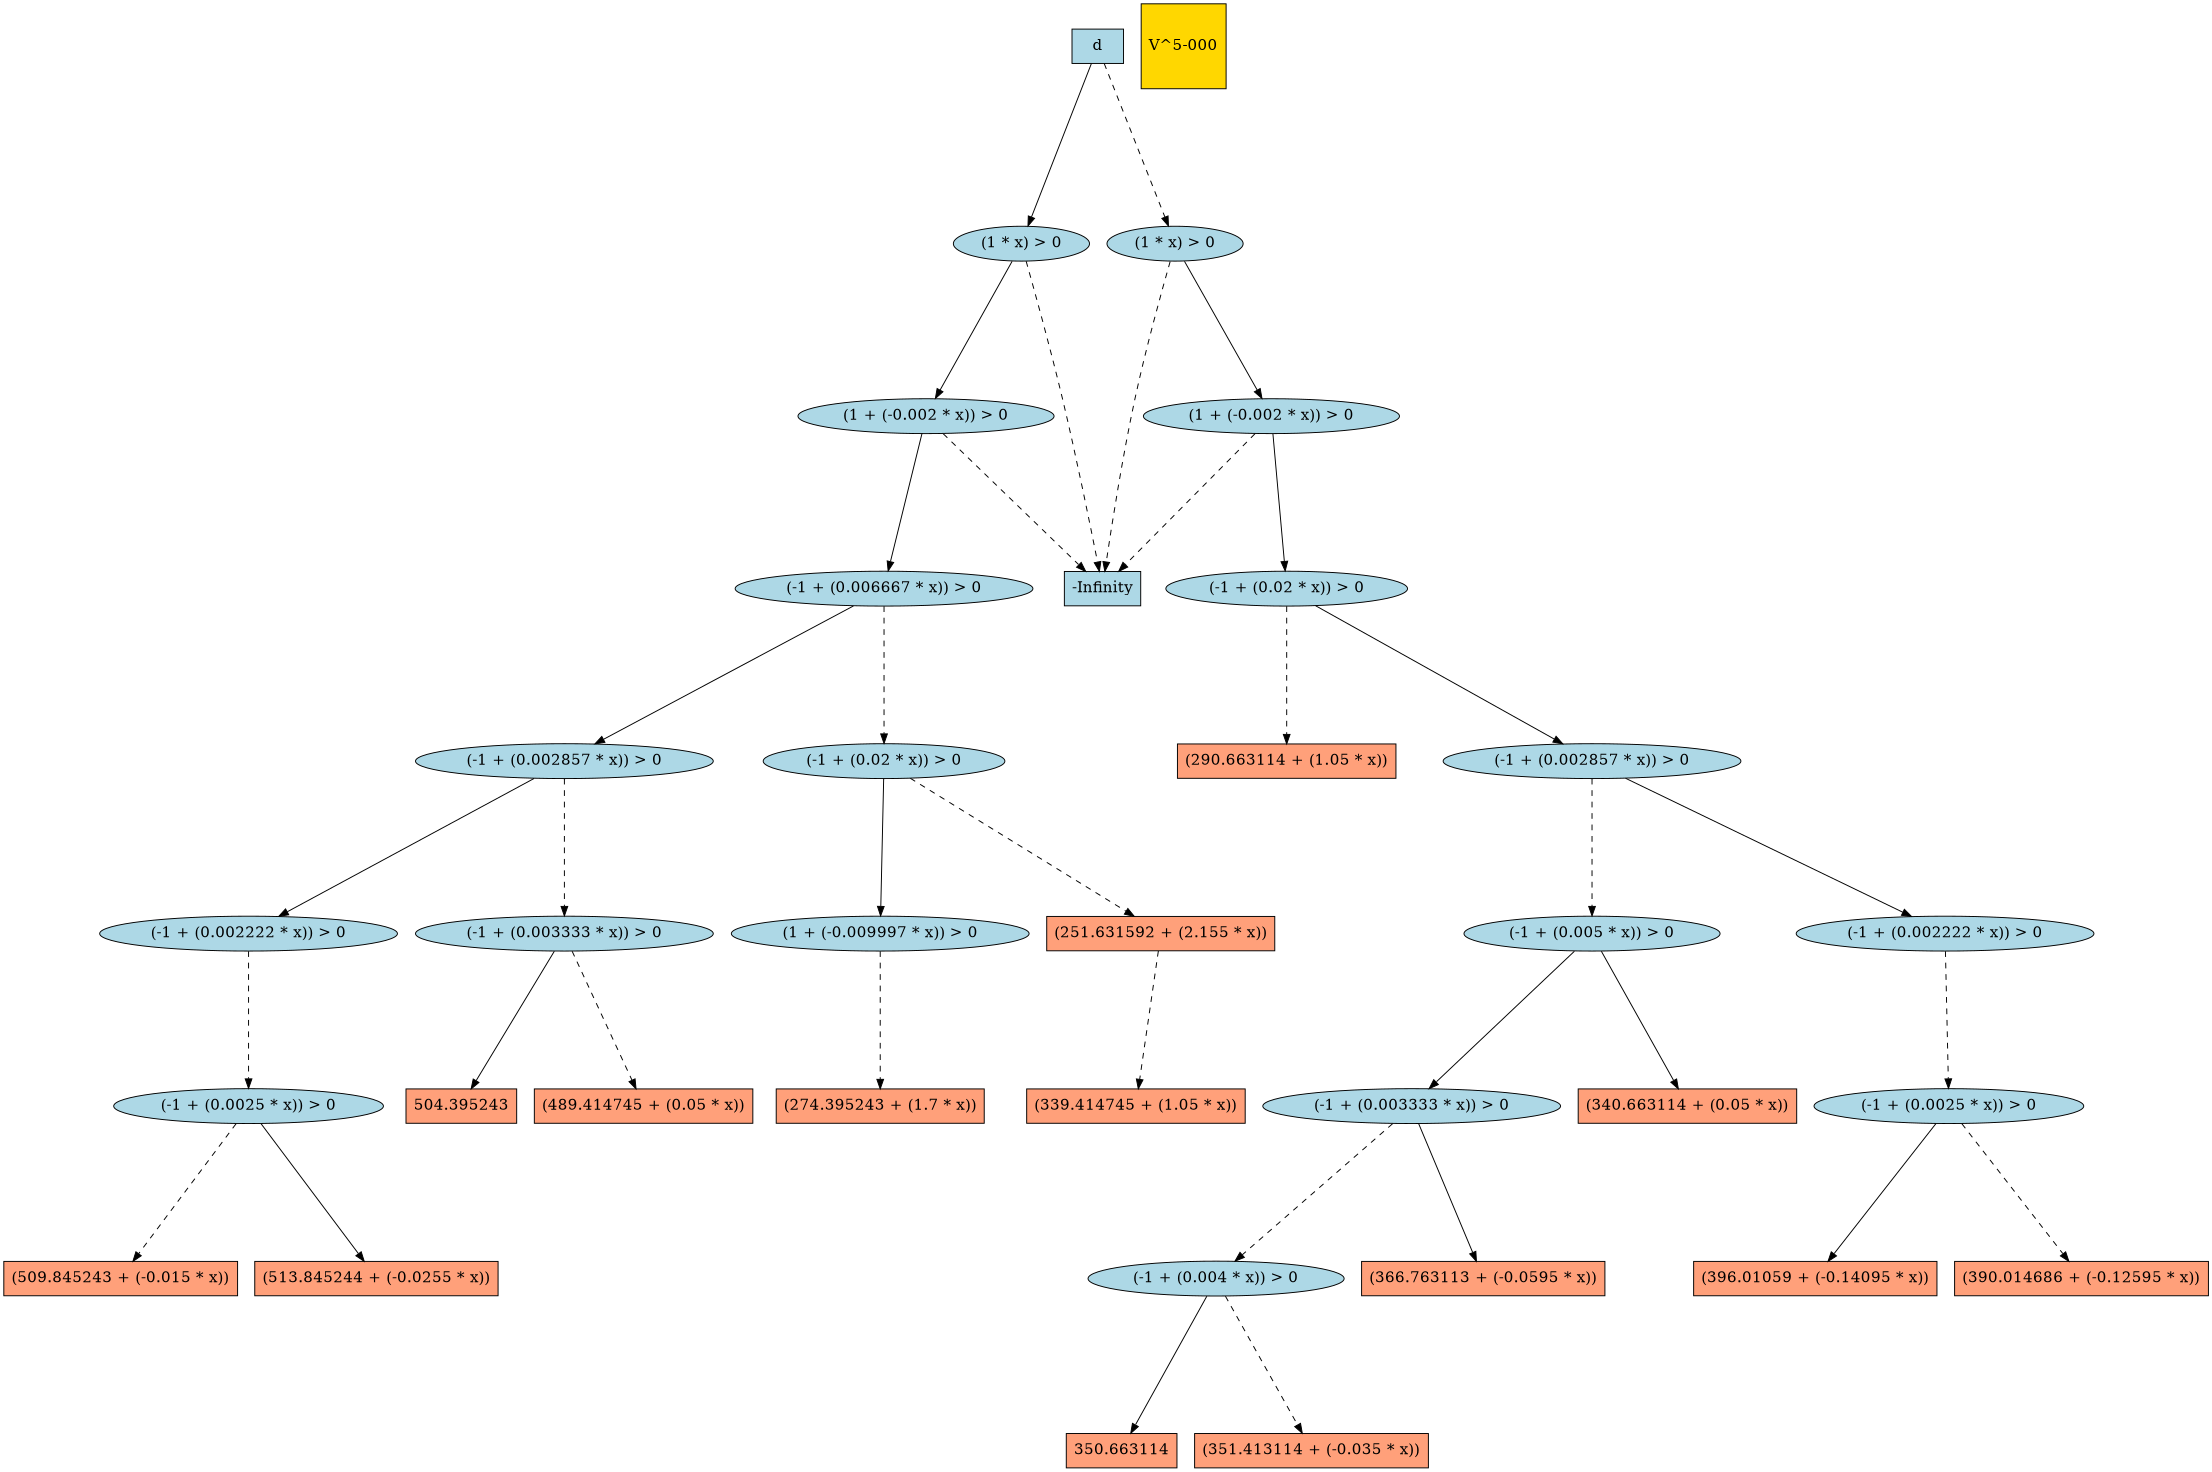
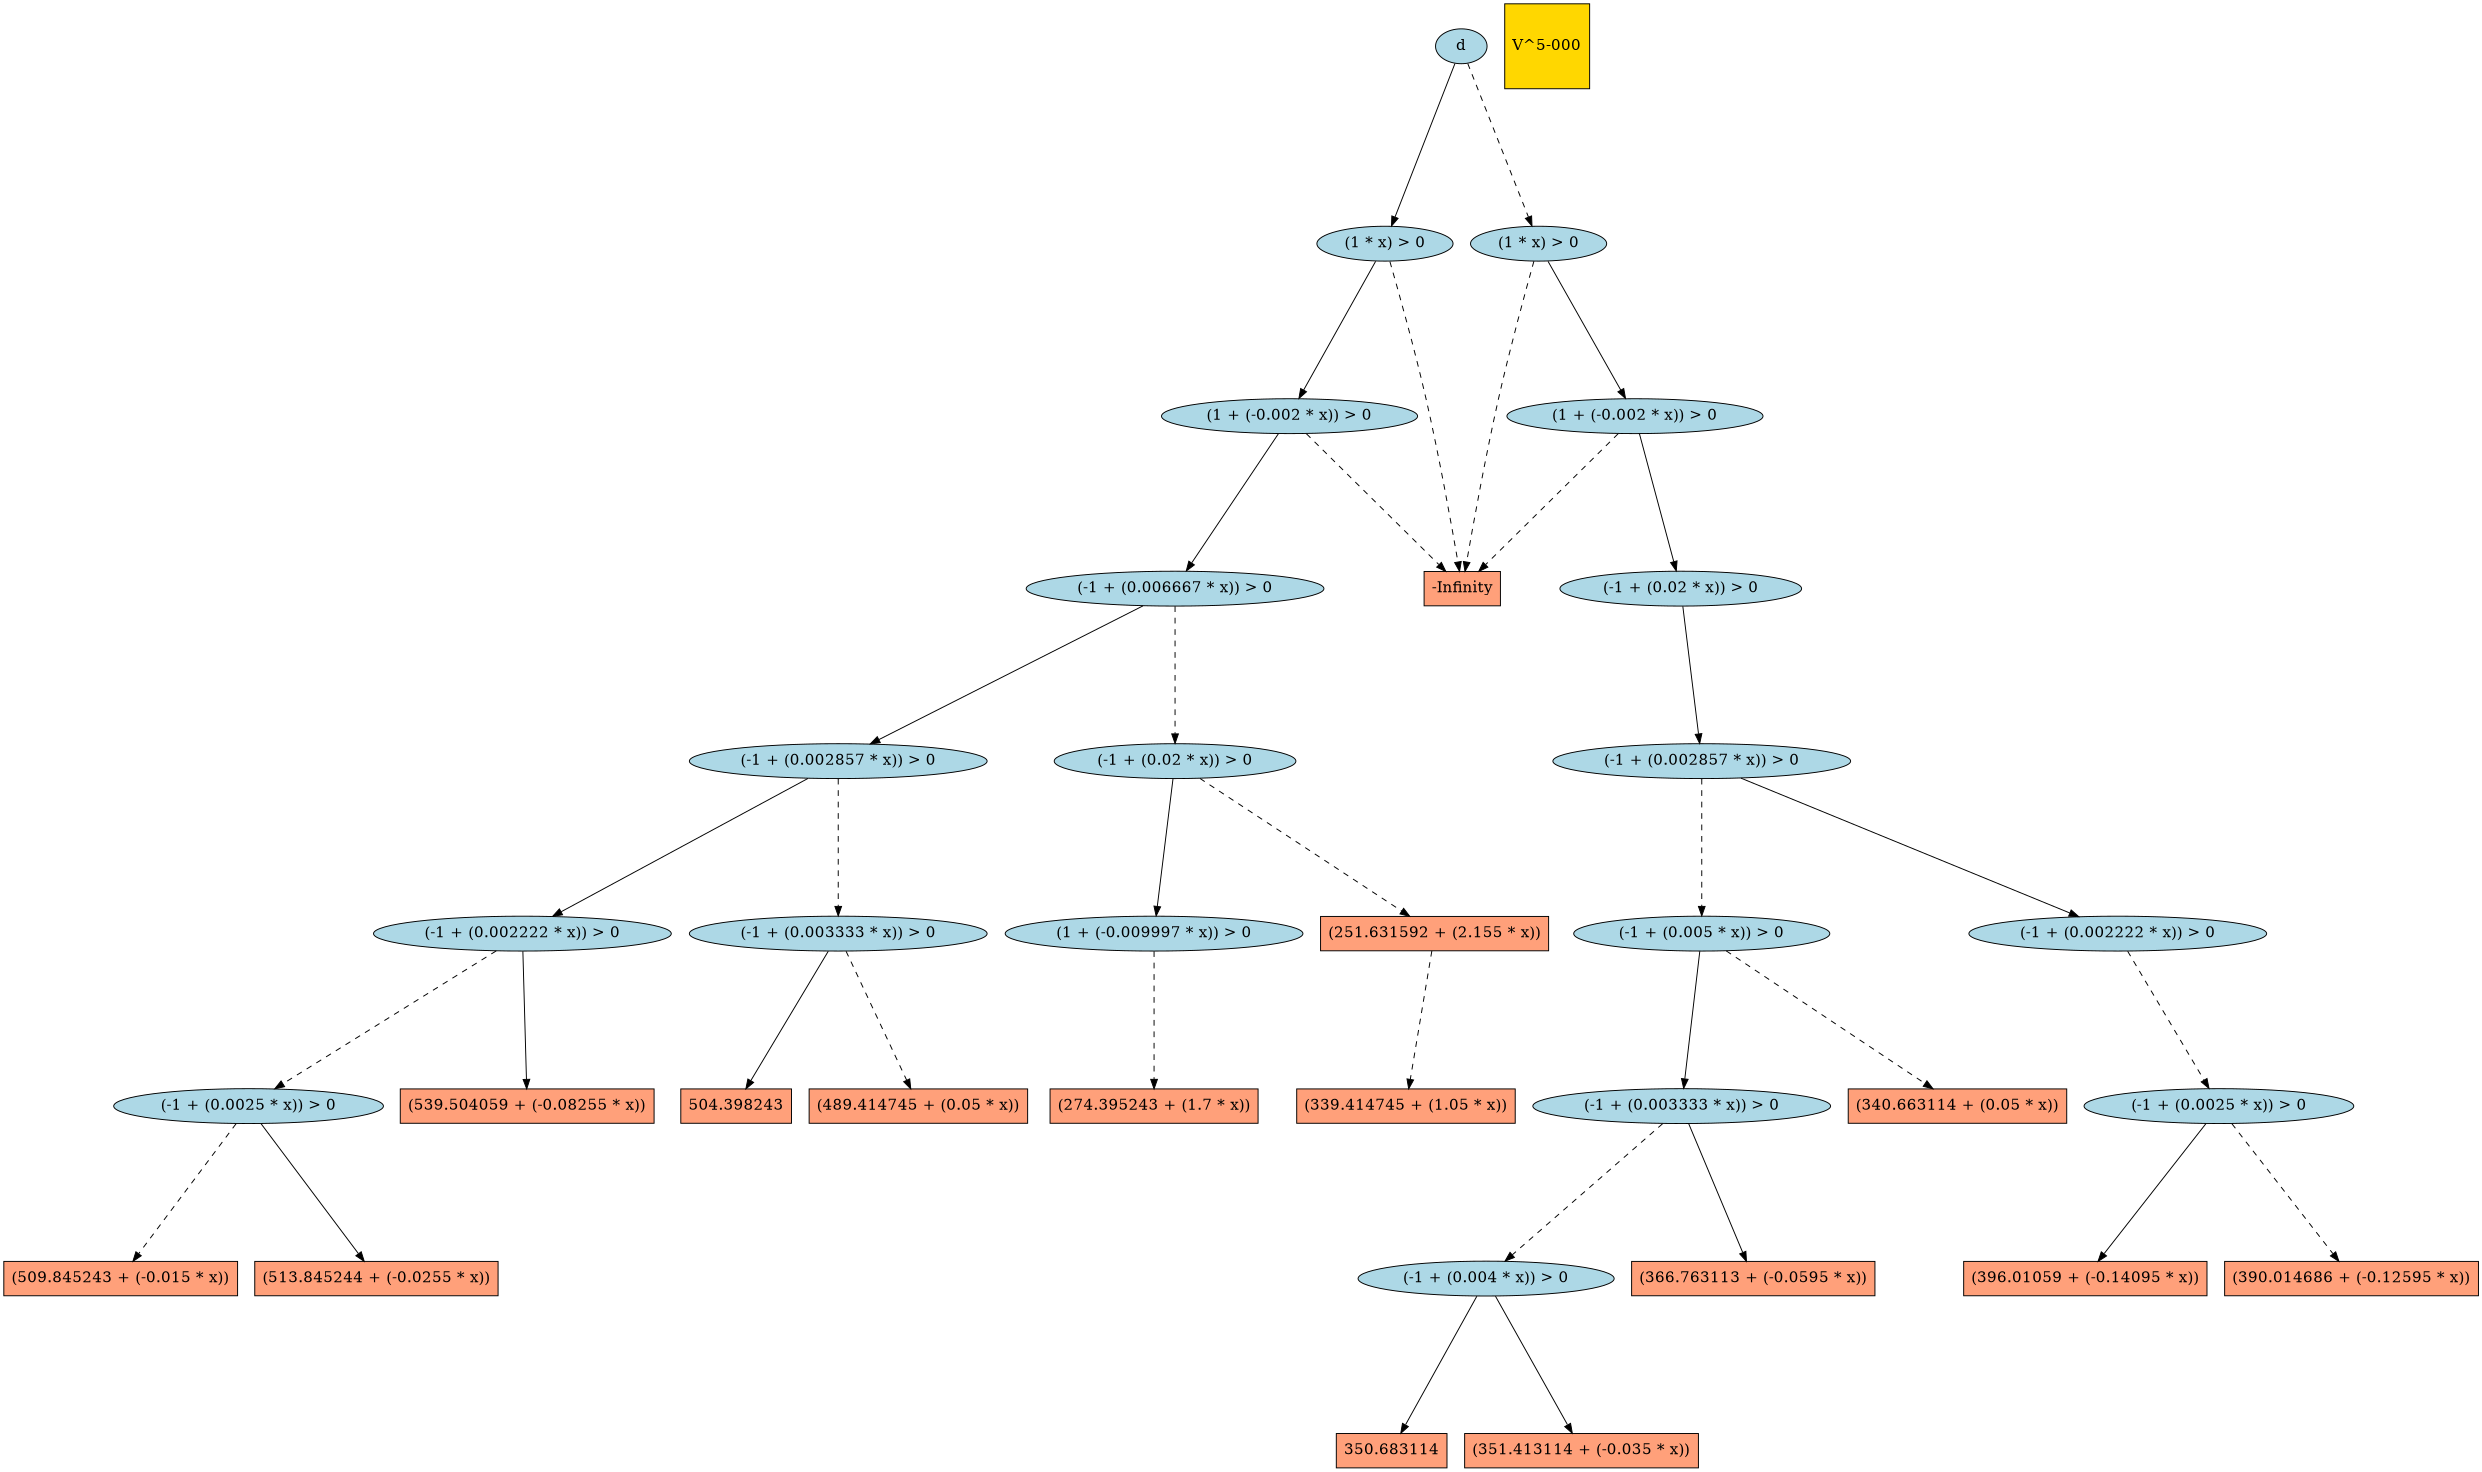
node "d": shape box -> ellipse
node "-Infinity": fillcolor lightblue -> lightsalmon
node "(290.663114 + (1.05 * x))": removed
edge "(-1 + (0.005 * x)) > 0" -> "(340.663114 + (0.05 * x))": style solid -> dashed
node "504.395243": label "504.395243" -> "504.398243"
node "(539.504059 + (-0.08255 * x))": added
edge "(-1 + (0.004 * x)) > 0" -> "(351.413114 + (-0.035 * x))": style dashed -> solid
node "350.663114": label "350.663114" -> "350.683114"
